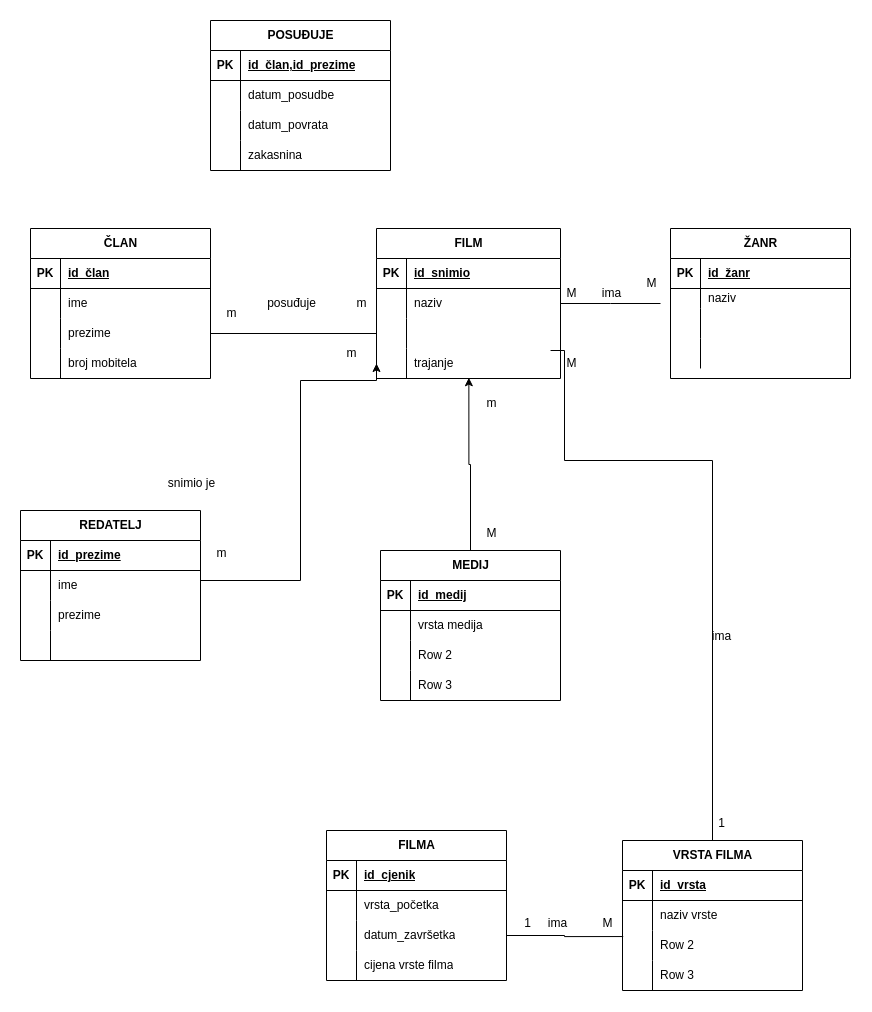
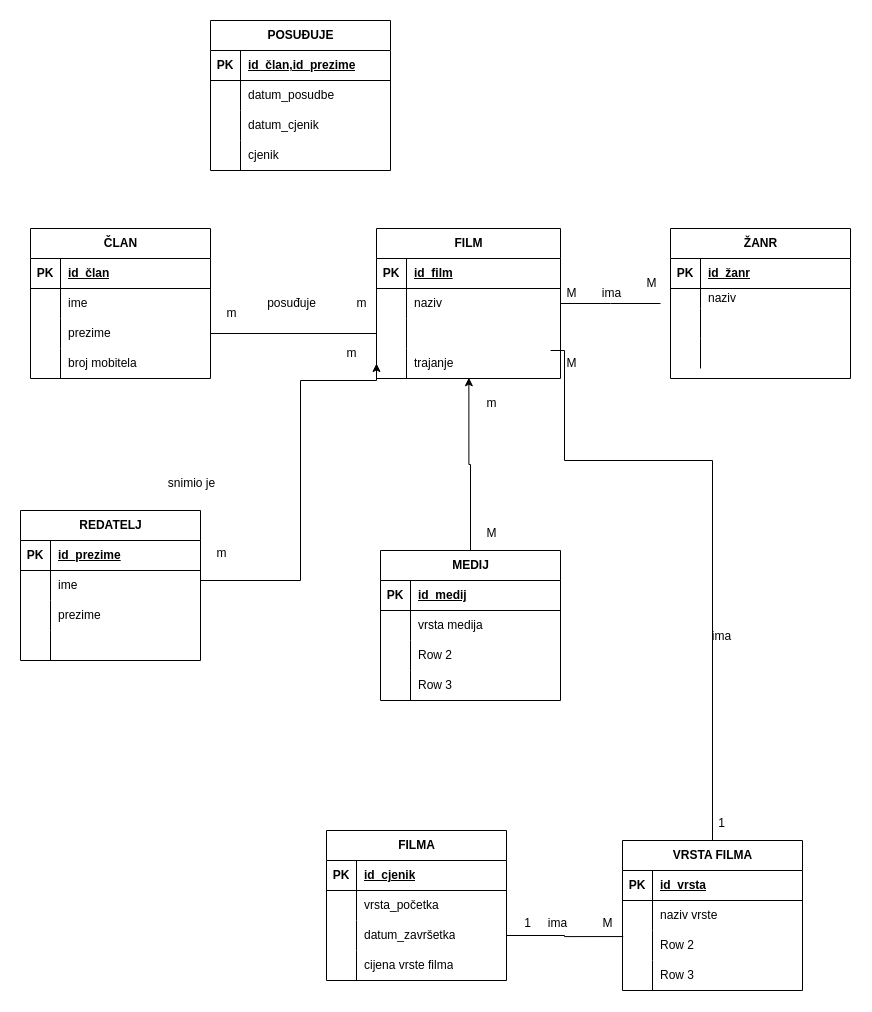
node "datum_povrata": label "datum_povrata" -> "datum_cjenik"
node "zakasnina": label "zakasnina" -> "cjenik"
node "id_snimio": label "id_snimio" -> "id_film"
